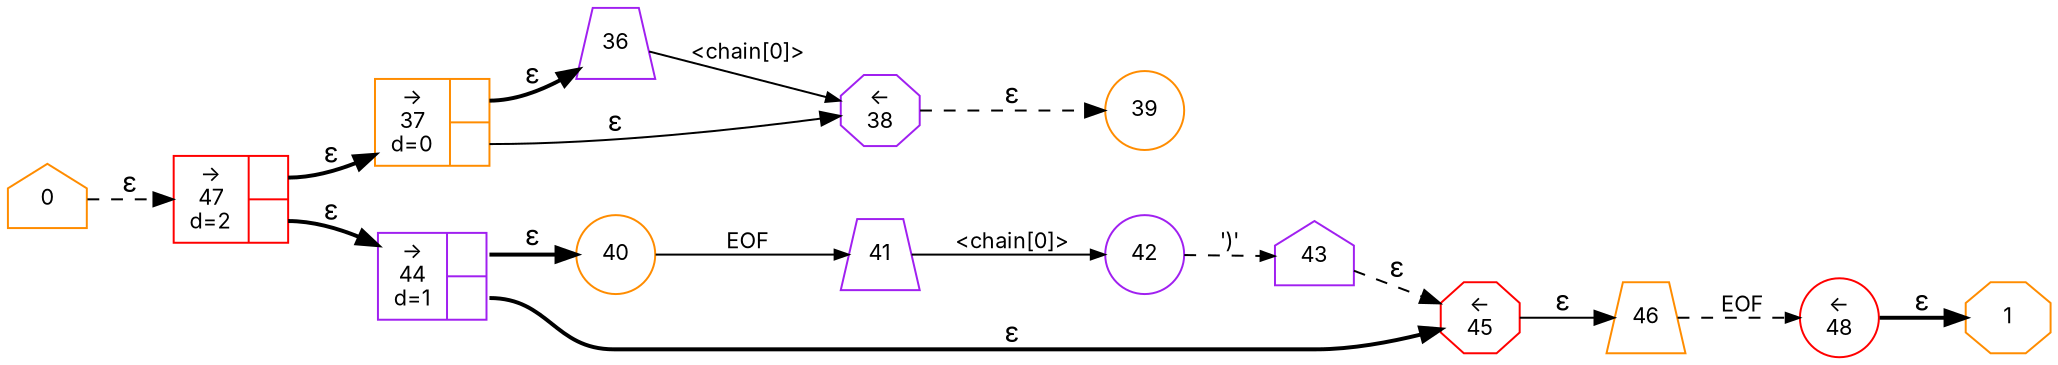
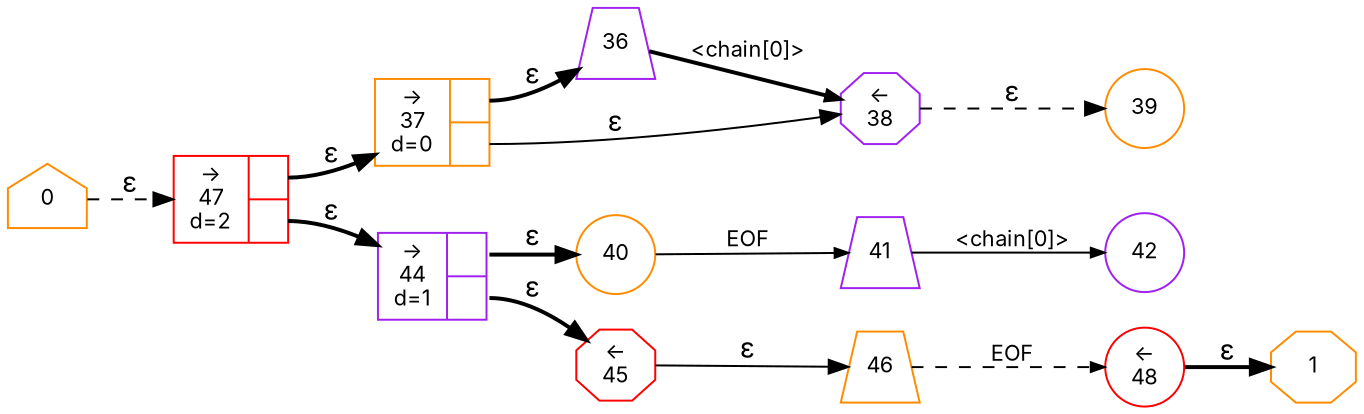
edge "36" -> "← 38": style solid -> bold
node "43": removed
